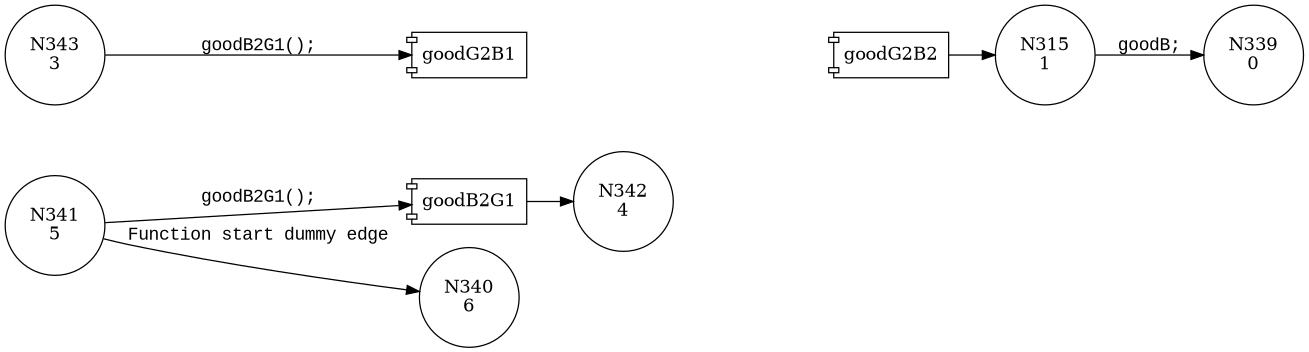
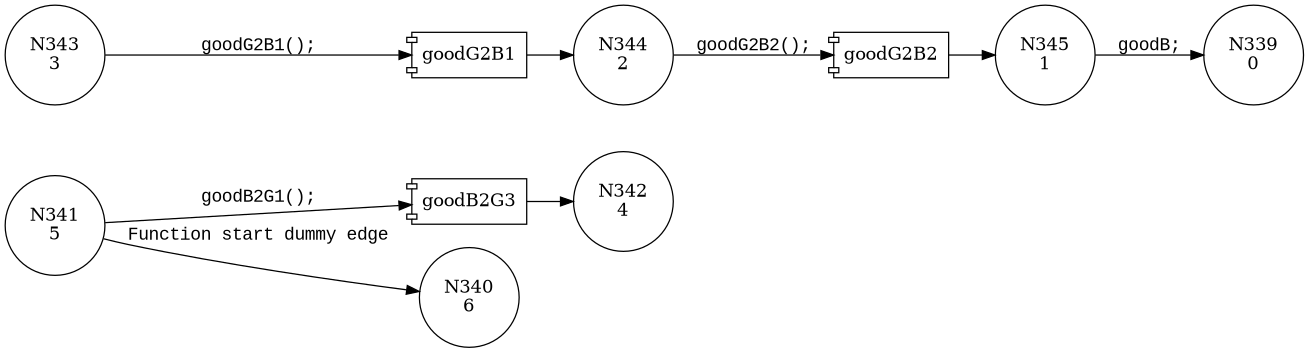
edge "N343 3" -> "goodG2B1": label "goodB2G1();" -> "goodG2B1();"
node "N344 2": added
node "N315 1": label "N315 1" -> "N345 1"
node "goodB2G1": label "goodB2G1" -> "goodB2G3"
